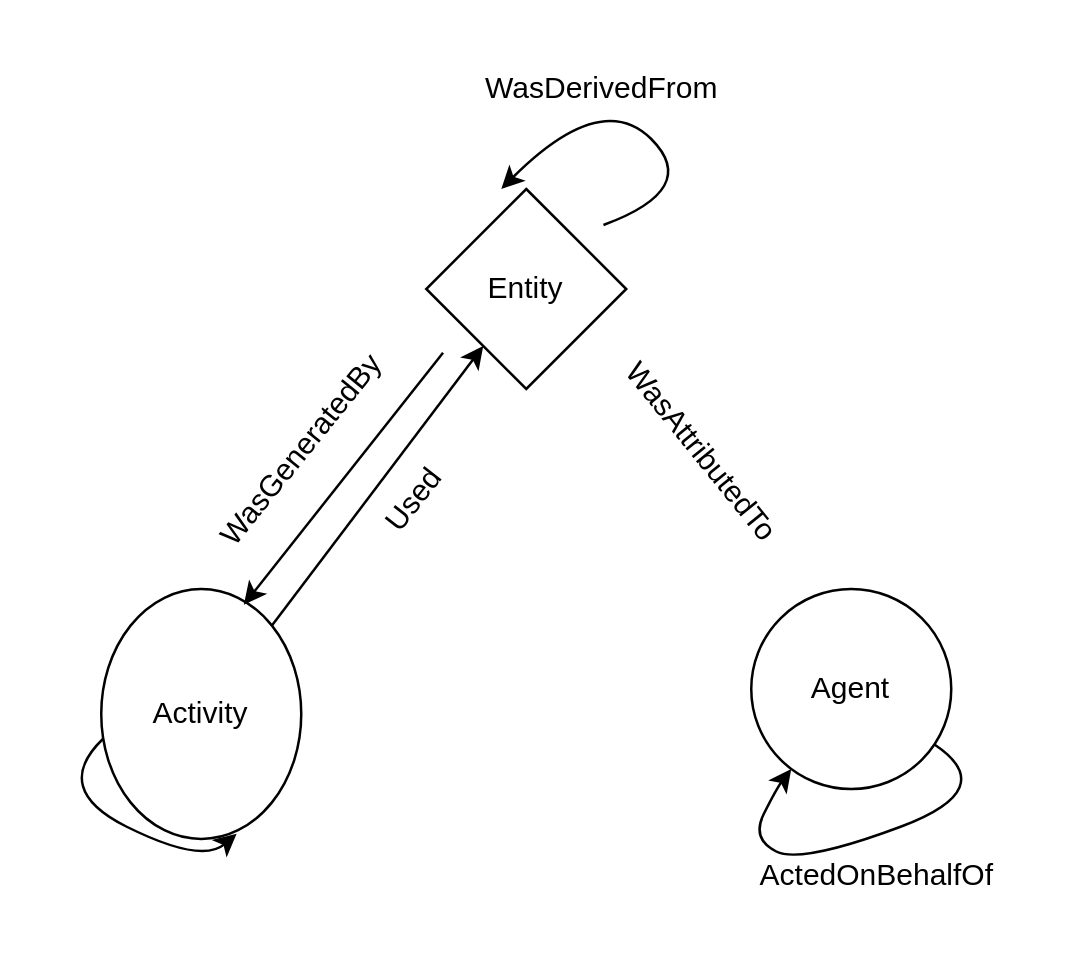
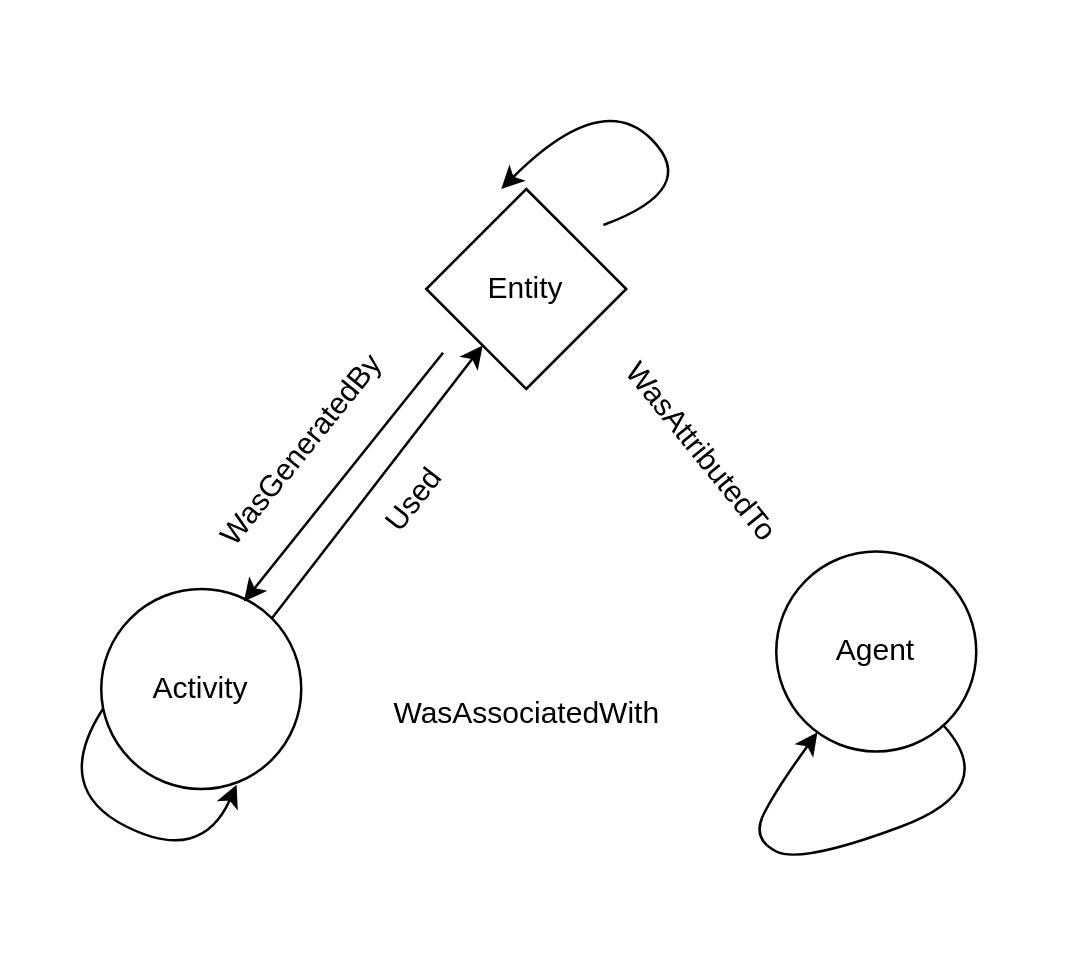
node "WasDerivedFrom": removed
node "Agent": moved (851, 689) -> (876, 651)
node "Activity": size 200x250 -> 200x200
node "WasAssociatedWith": added
node "ActedOnBehalfOf": removed
